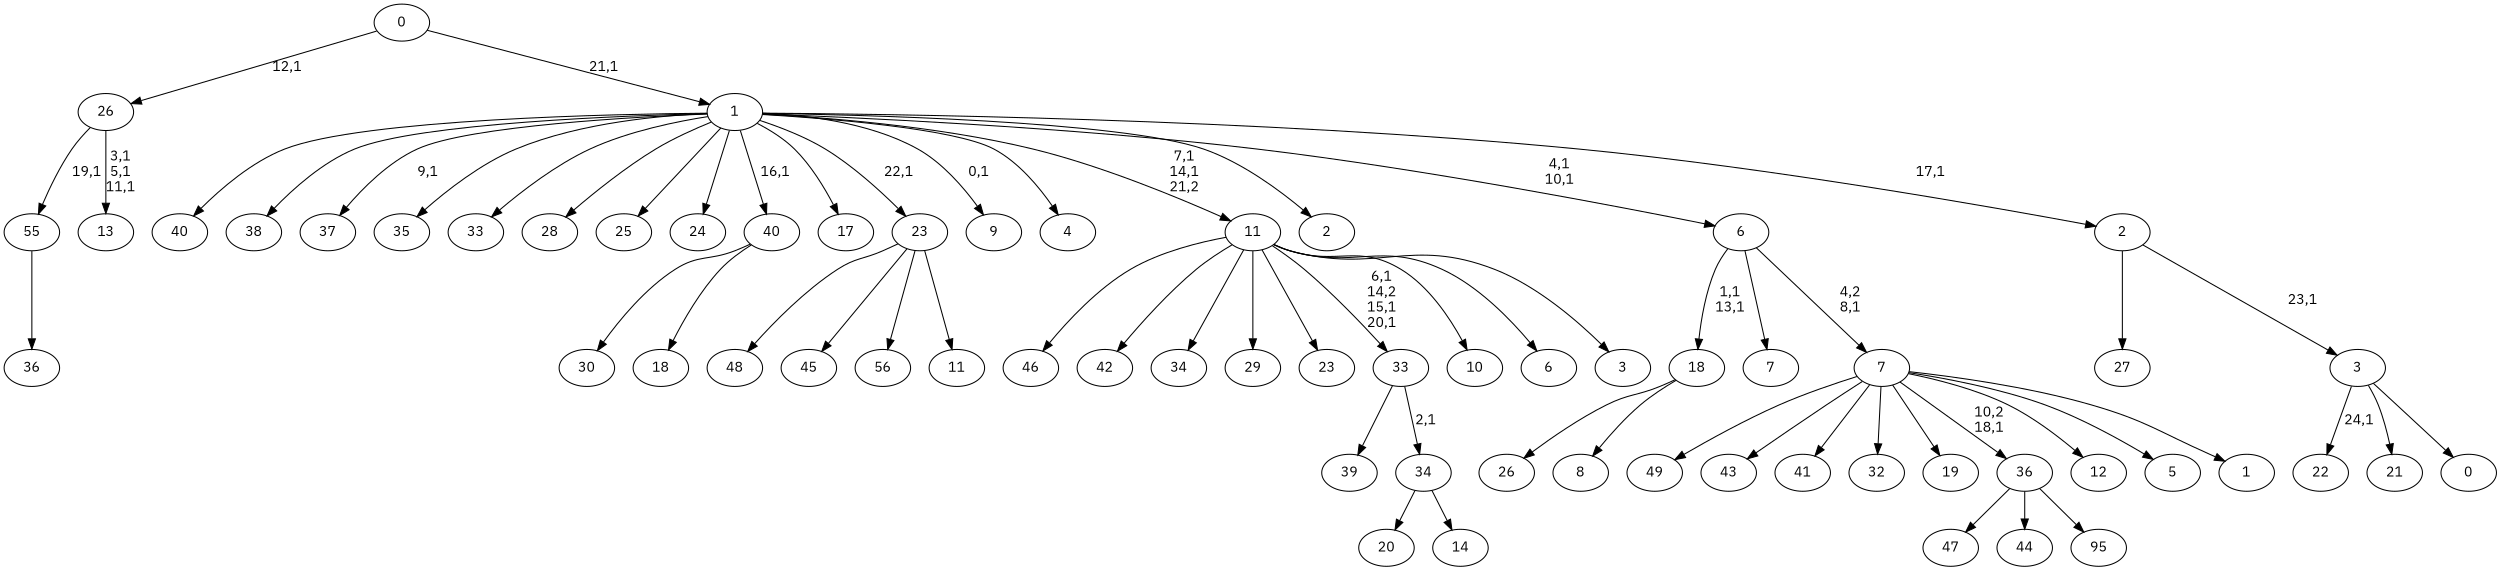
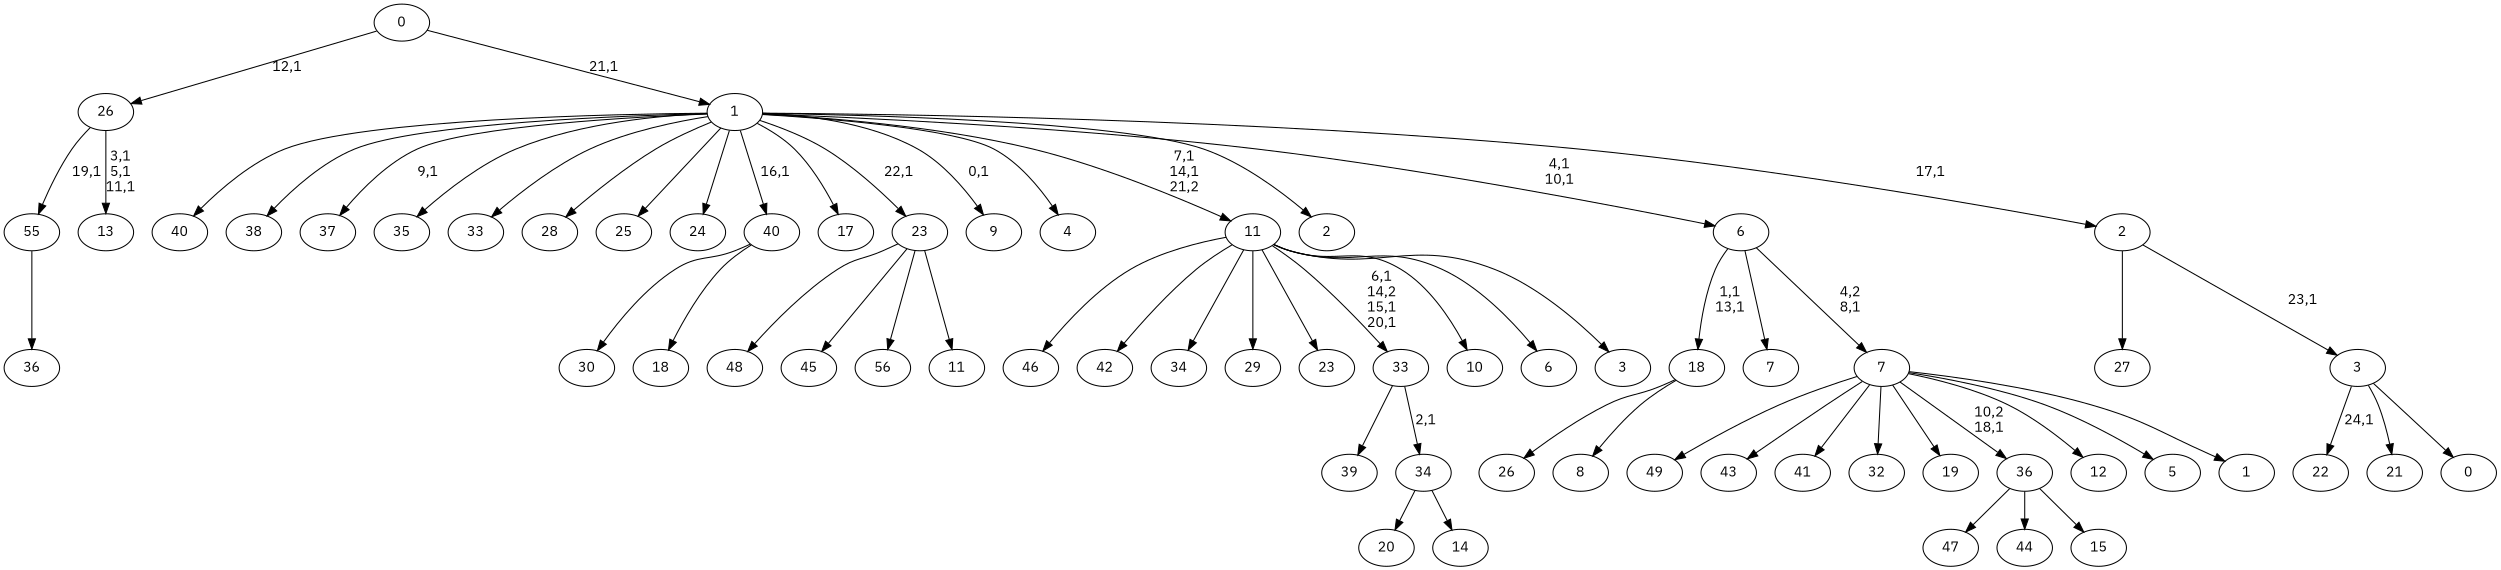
node "95": label "95" -> "15"
